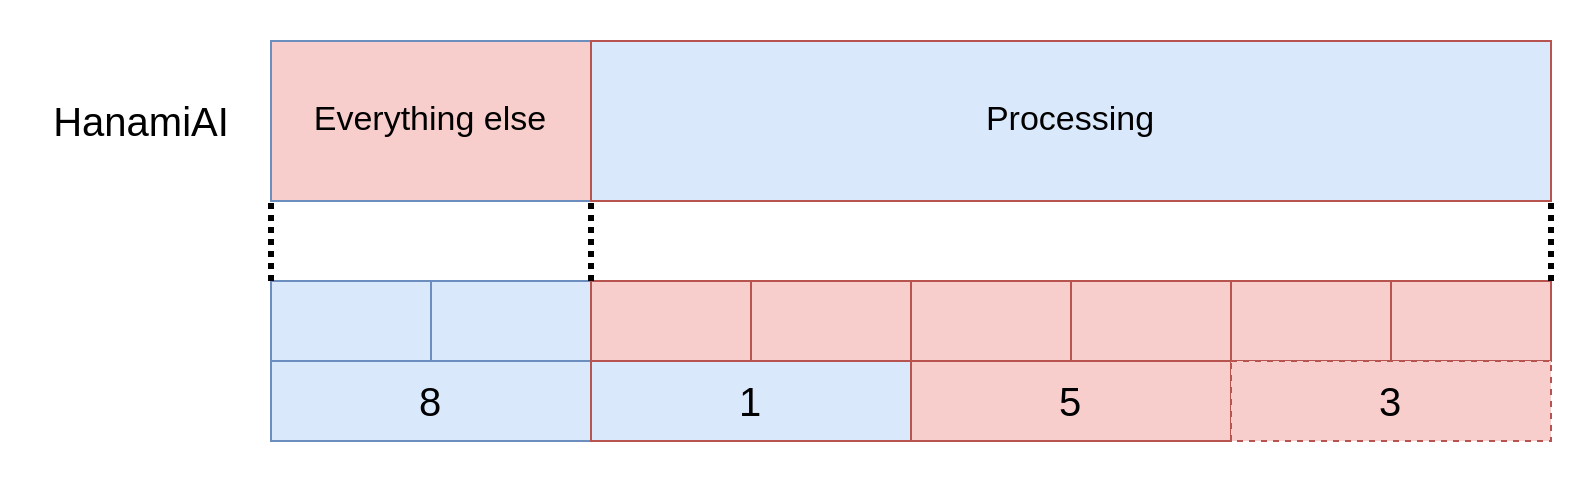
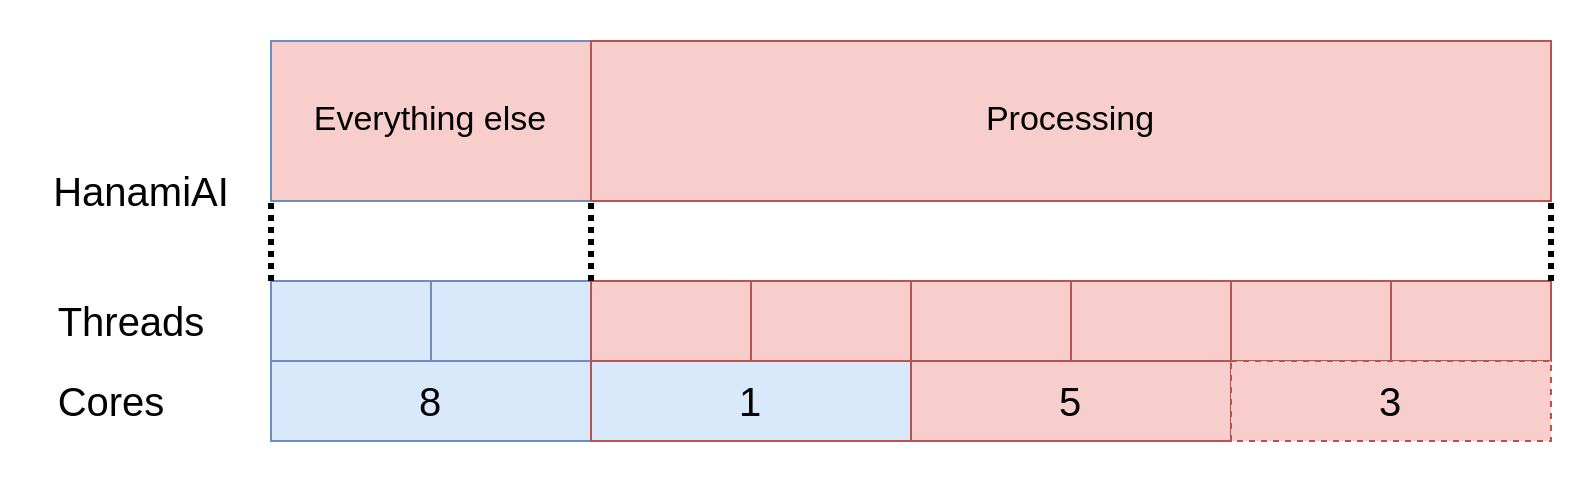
node "HanamiAI": moved (141, 121) -> (141, 191)
node "Processing": fillcolor #dae8fc -> #f8cecc
node "Threads": added
node "Cores": added
